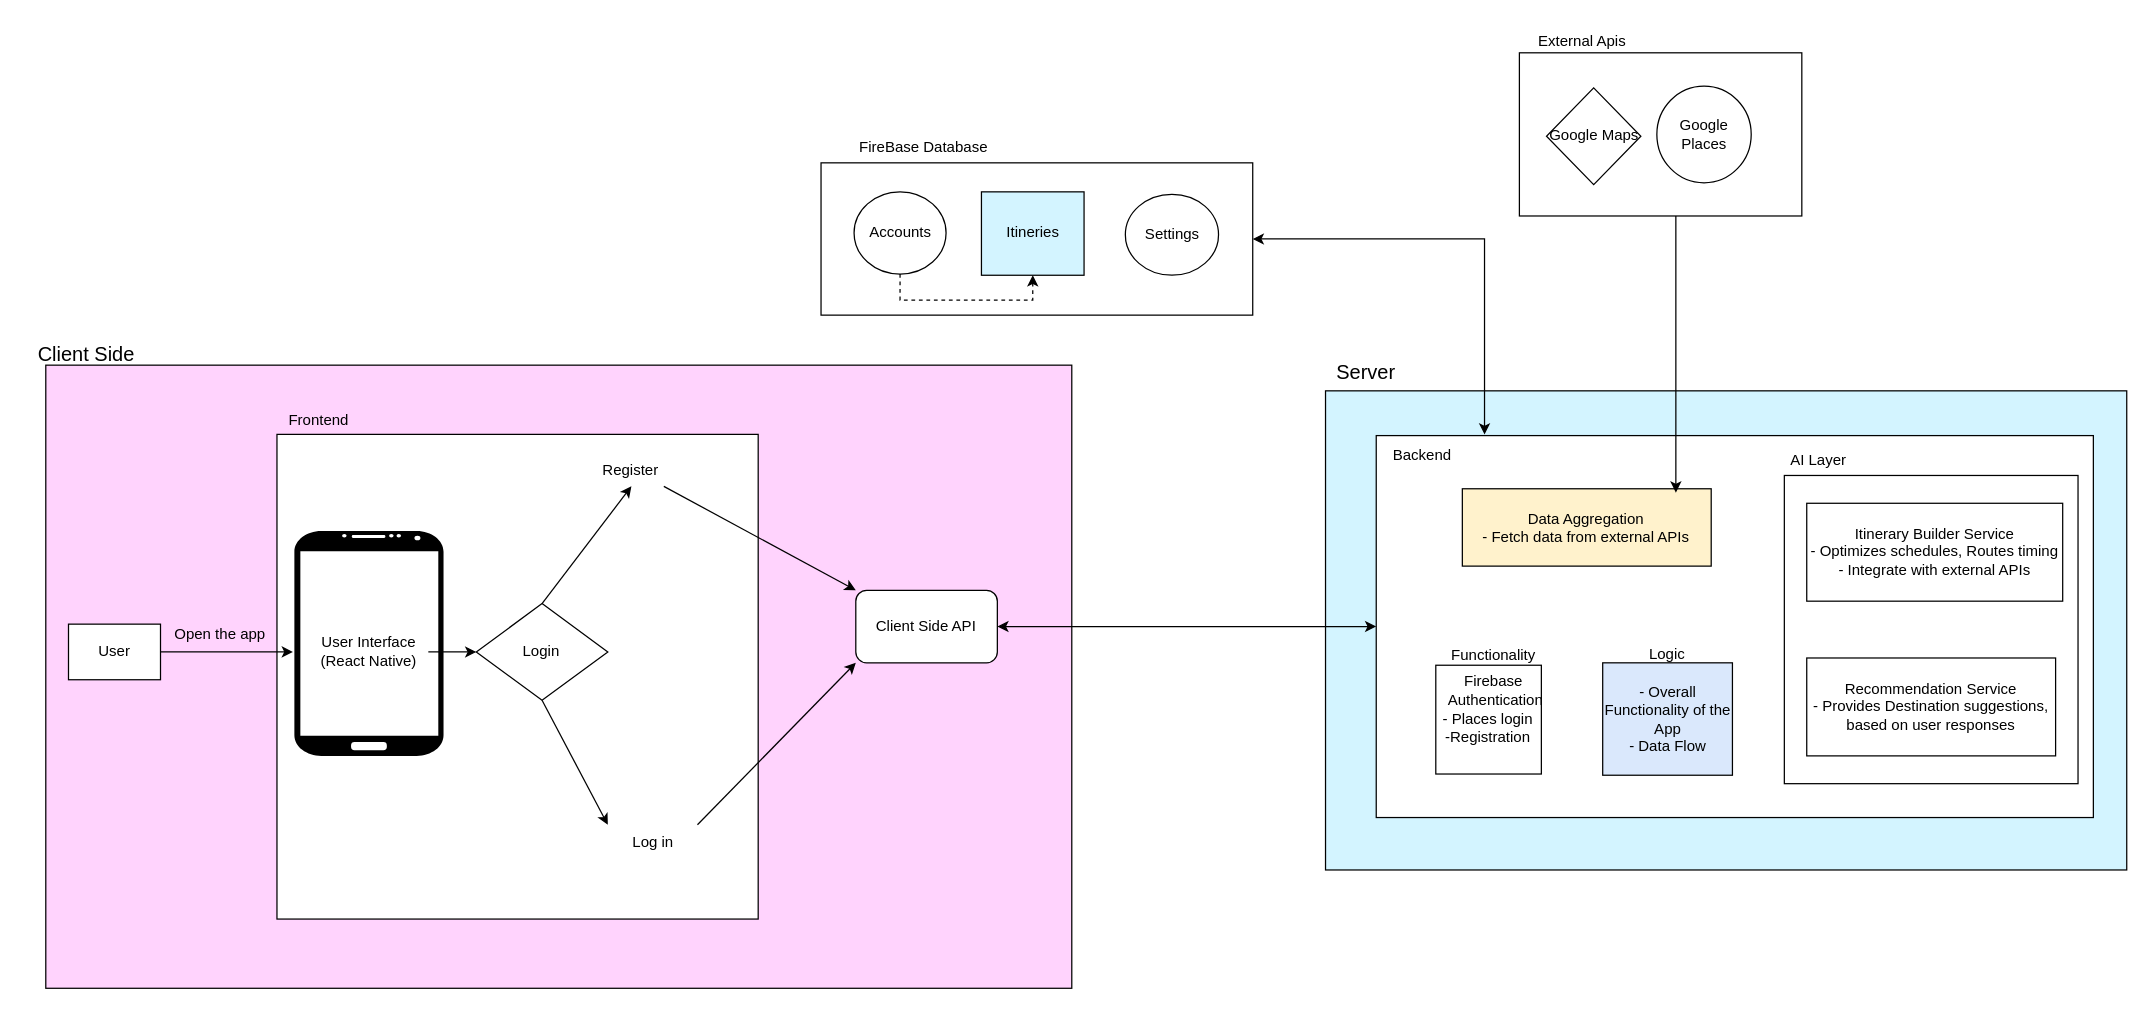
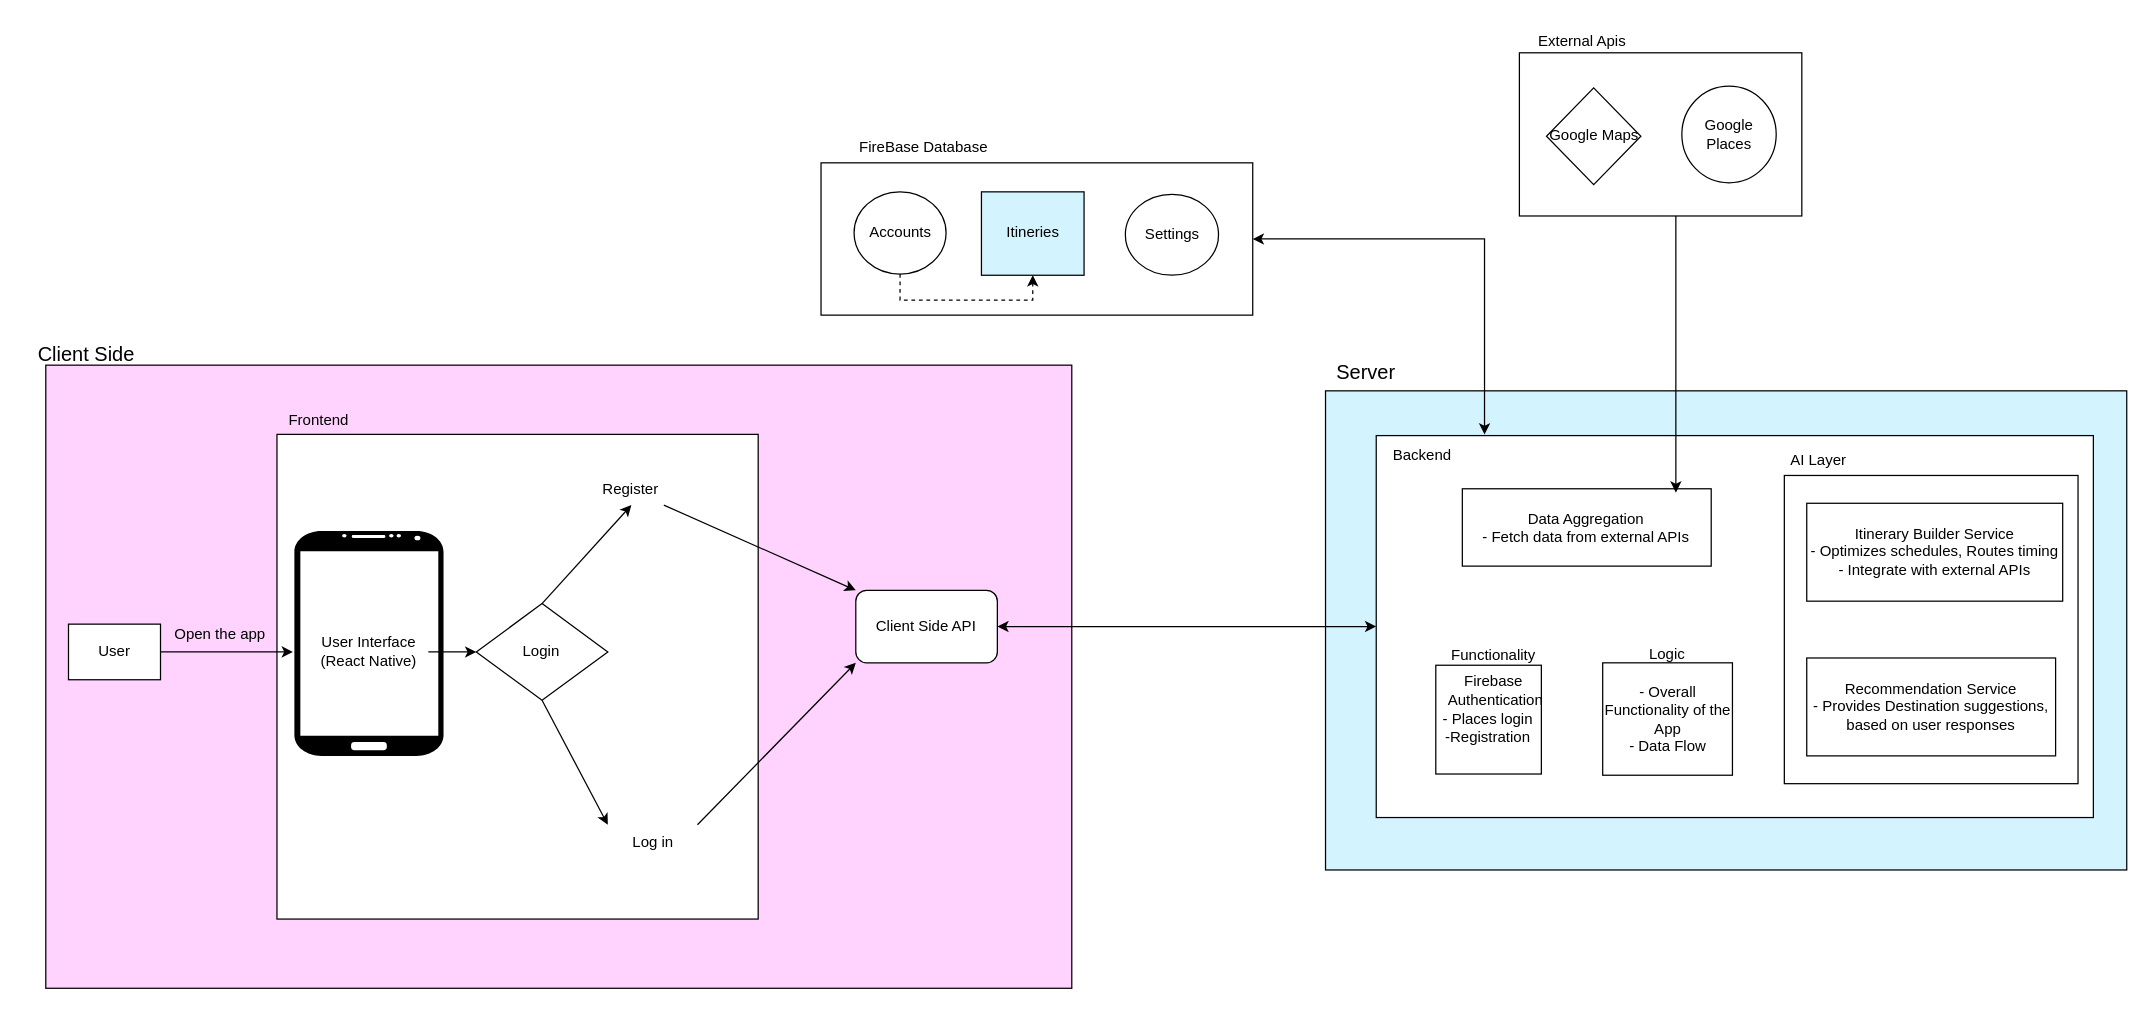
node "Google Places": moved (1704, 134) -> (1729, 134)
node "Register": moved (631, 471) -> (631, 490)
node "Data Aggregation - Fetch data from external APIs": fillcolor #fff2cc -> #ffffff
node "- Overall Functionality of the App - Data Flow": fillcolor #dae8fc -> #ffffff
